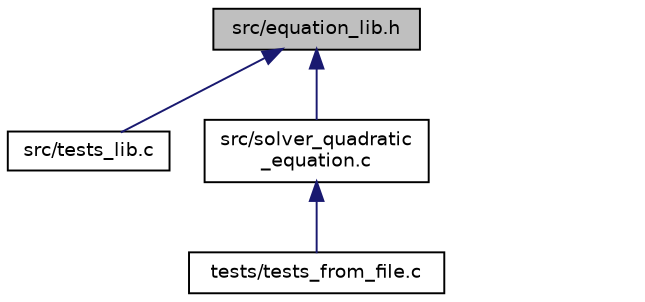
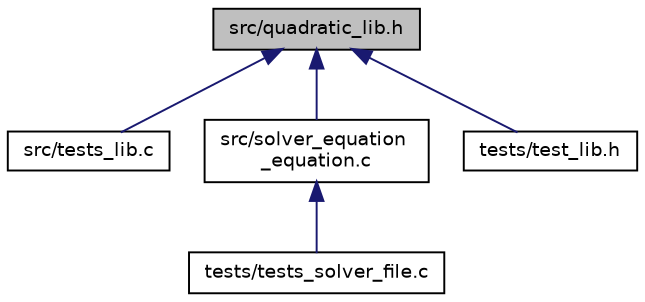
node "src/equation_lib.h": label "src/equation_lib.h" -> "src/quadratic_lib.h"
node "src/solver_quadratic _equation.c": label "src/solver_quadratic _equation.c" -> "src/solver_equation _equation.c"
node "tests/test_lib.h": added
node "tests/tests_from_file.c": label "tests/tests_from_file.c" -> "tests/tests_solver_file.c"
